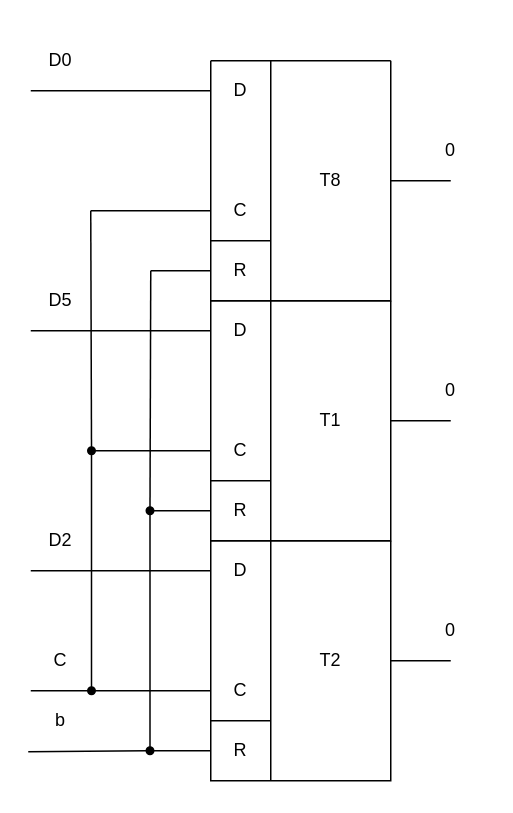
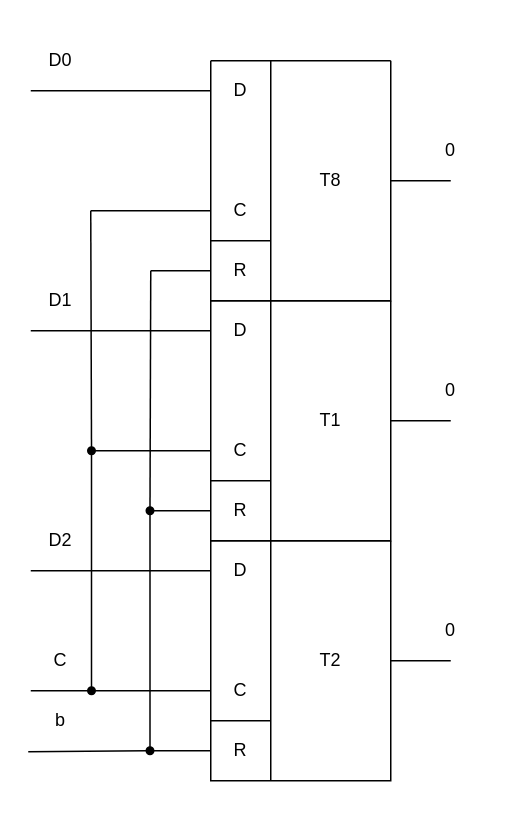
node "D5": label "D5" -> "D1"
